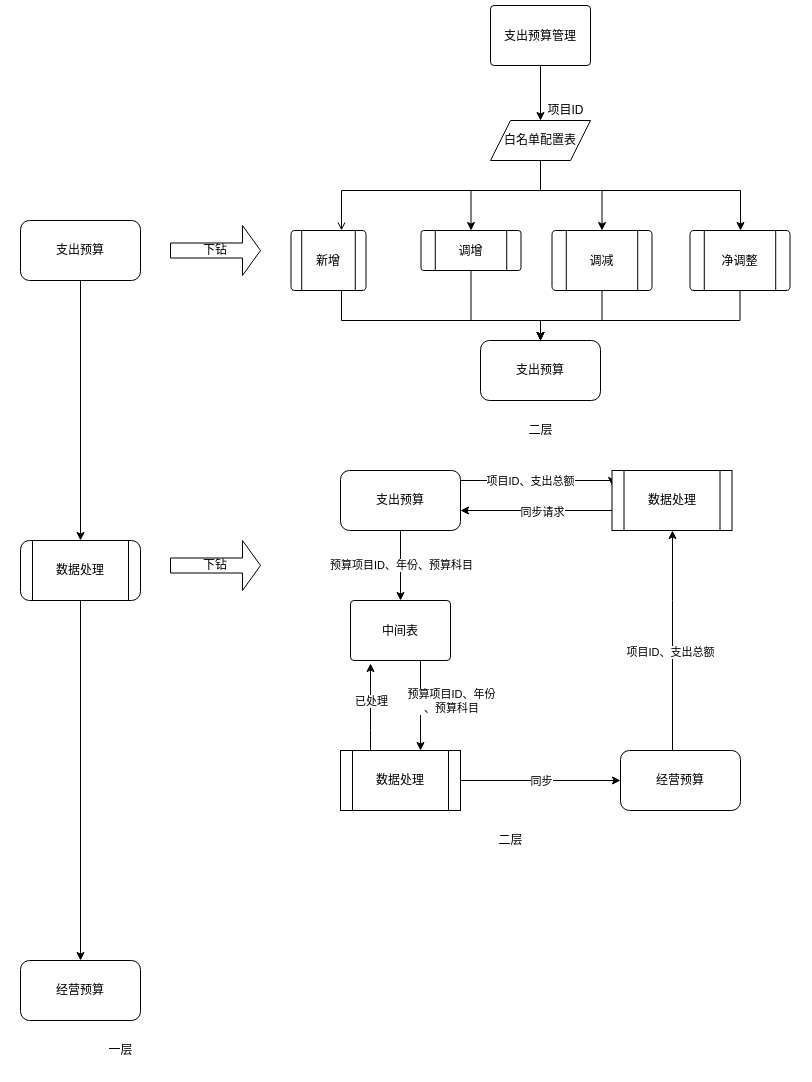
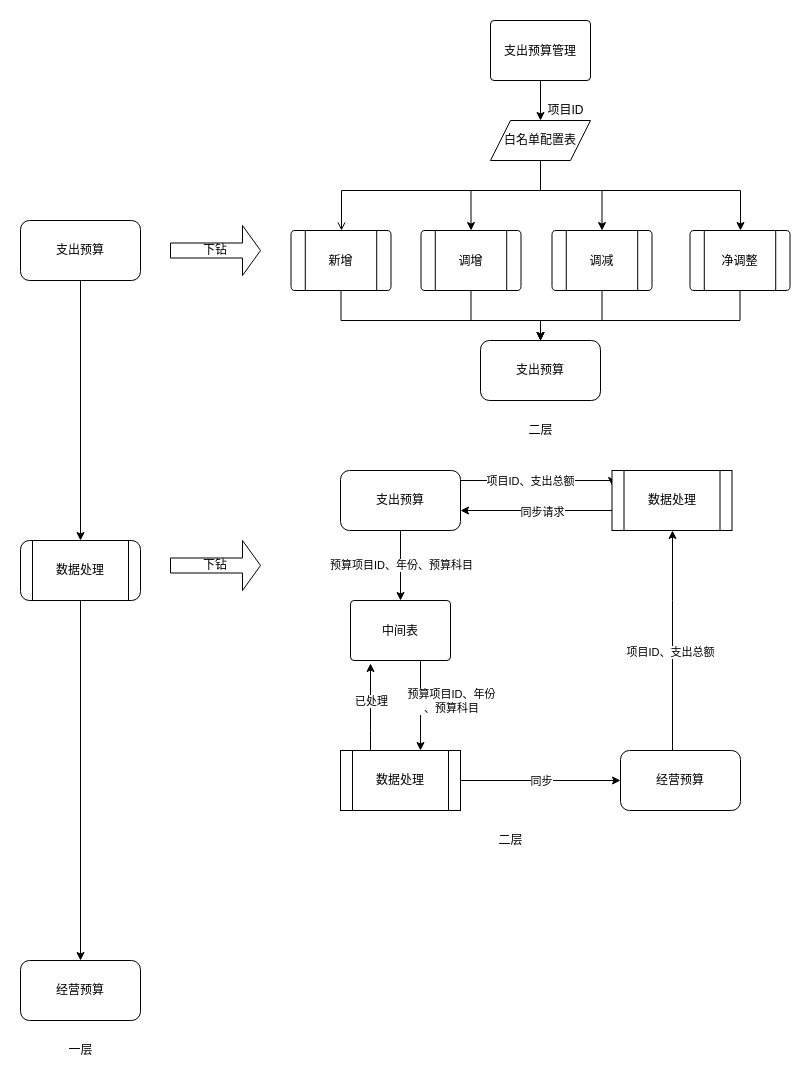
node "支出预算管理": moved (541, 36) -> (541, 51)
node "调增": size 100x40 -> 100x60
node "新增": size 75x60 -> 100x60
node "一层": moved (121, 1051) -> (81, 1051)
